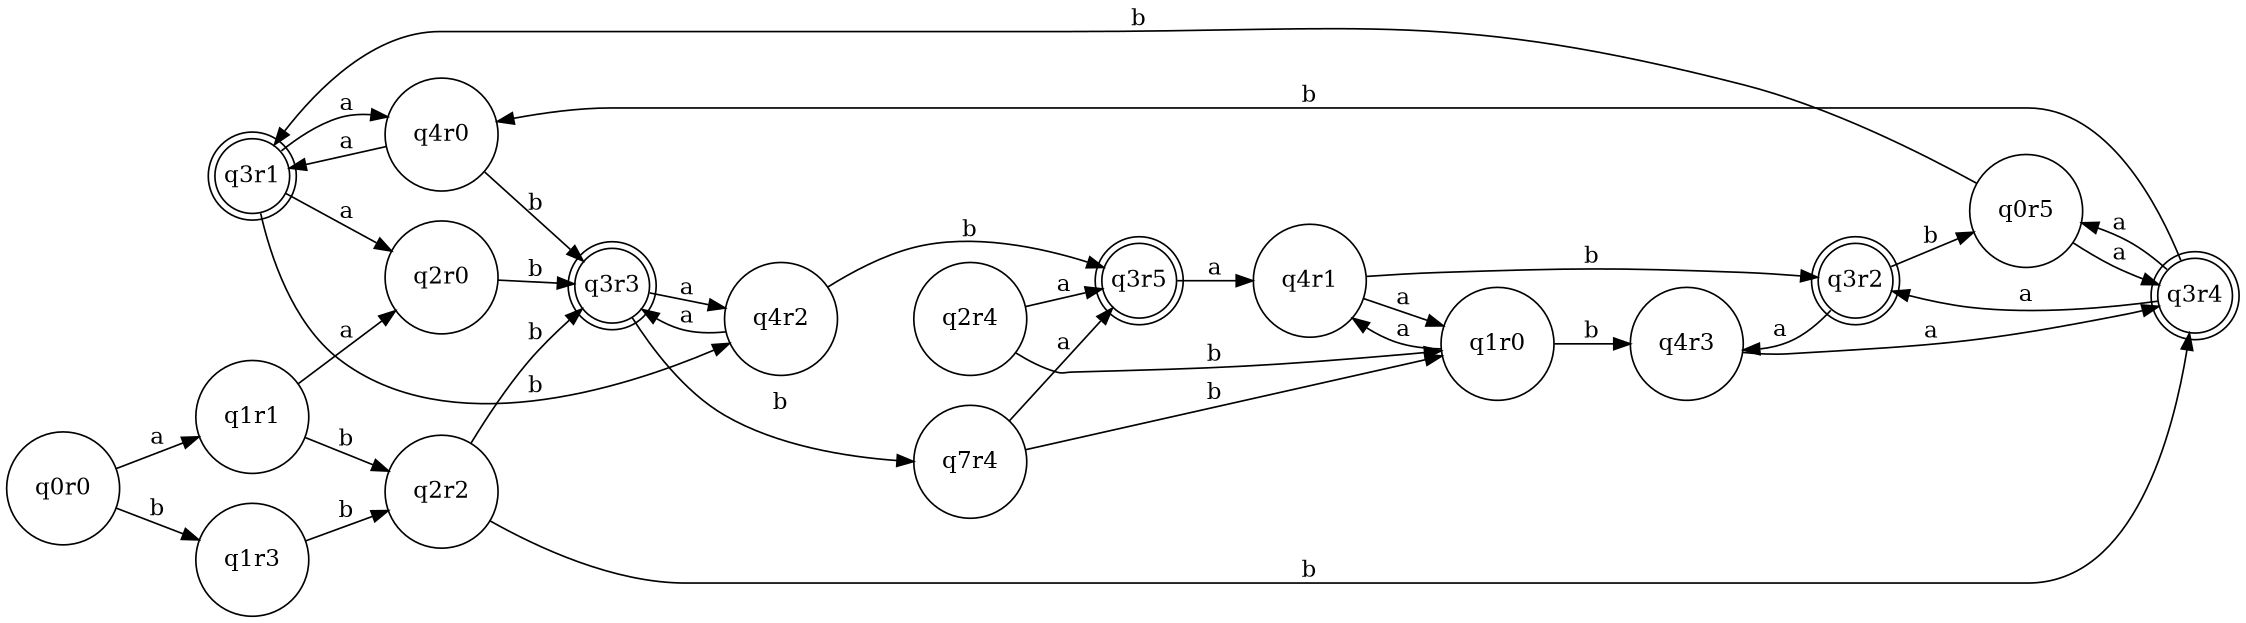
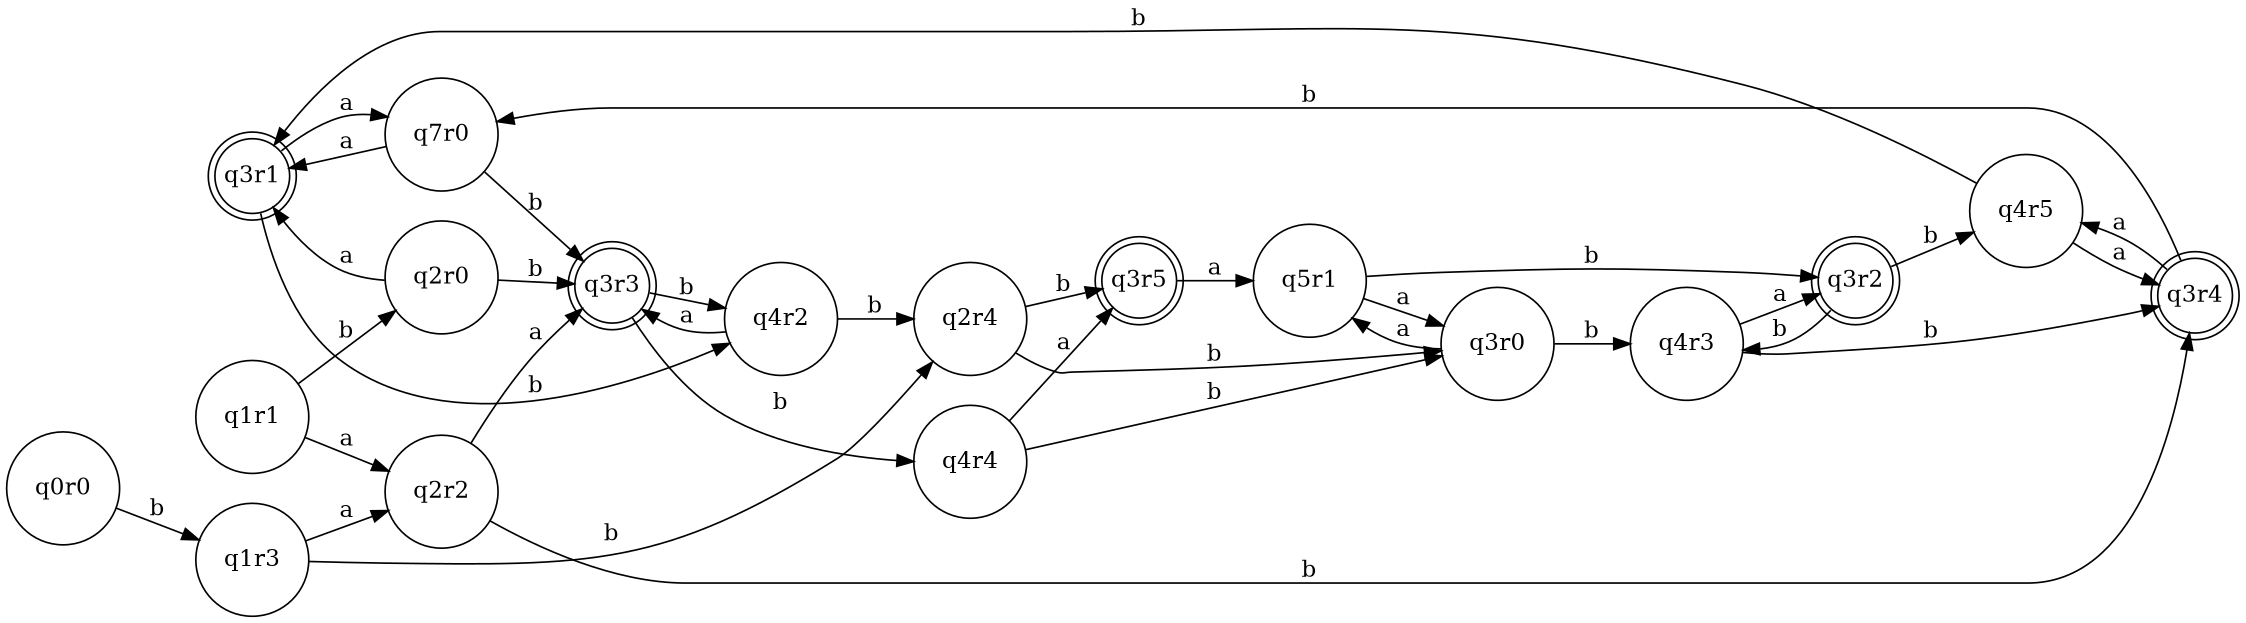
node "q4r0": label "q4r0" -> "q7r0"
node "q0r5": label "q0r5" -> "q4r5"
edge "q3r1" -> "q2r0": reversed
edge "q4r2" -> "q3r5": now "q4r2" -> "q2r4"
node "q4r1": label "q4r1" -> "q5r1"
edge "q2r4" -> "q3r5": label "a" -> "b"
edge "q3r3" -> "q4r2": label "a" -> "b"
edge "q3r4" -> "q3r2": now "q4r3" -> "q3r2"
edge "q3r2" -> "q4r3": label "a" -> "b"
edge "q1r1" -> "q2r0": label "a" -> "b"
edge "q4r3" -> "q3r4": label "a" -> "b"
edge "q2r2" -> "q3r3": label "b" -> "a"
node "q1r0": label "q1r0" -> "q3r0"
edge "q1r1" -> "q2r2": label "b" -> "a"
edge "q0r0" -> "q1r1": removed, label "a"
node "q7r4": label "q7r4" -> "q4r4"
edge "q1r3" -> "q2r2": label "b" -> "a"
edge "q1r3" -> "q2r4": added, label "b"
